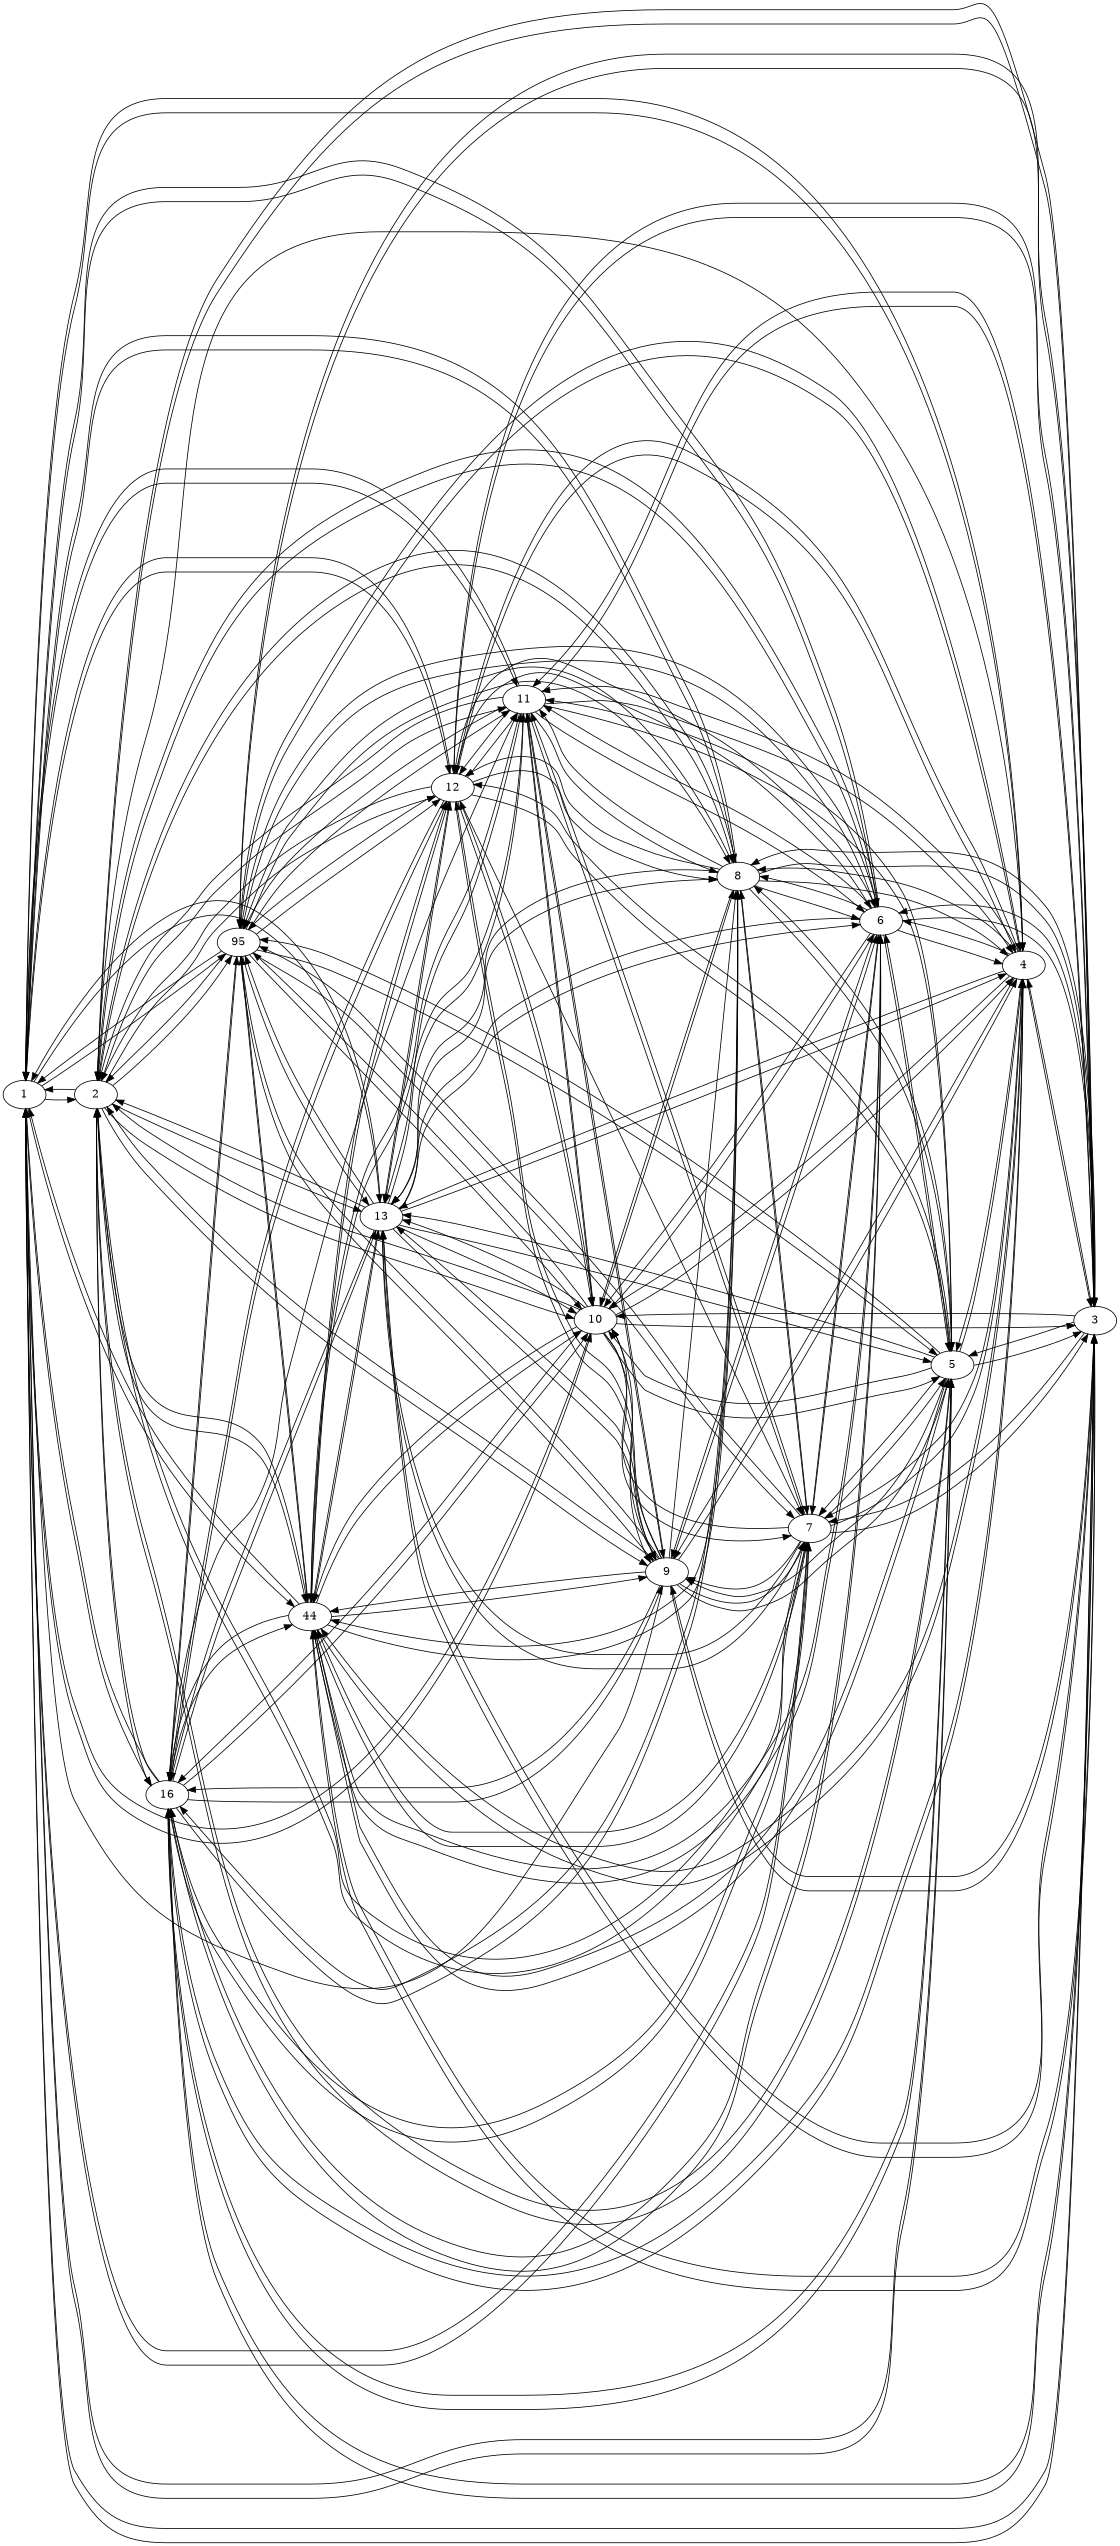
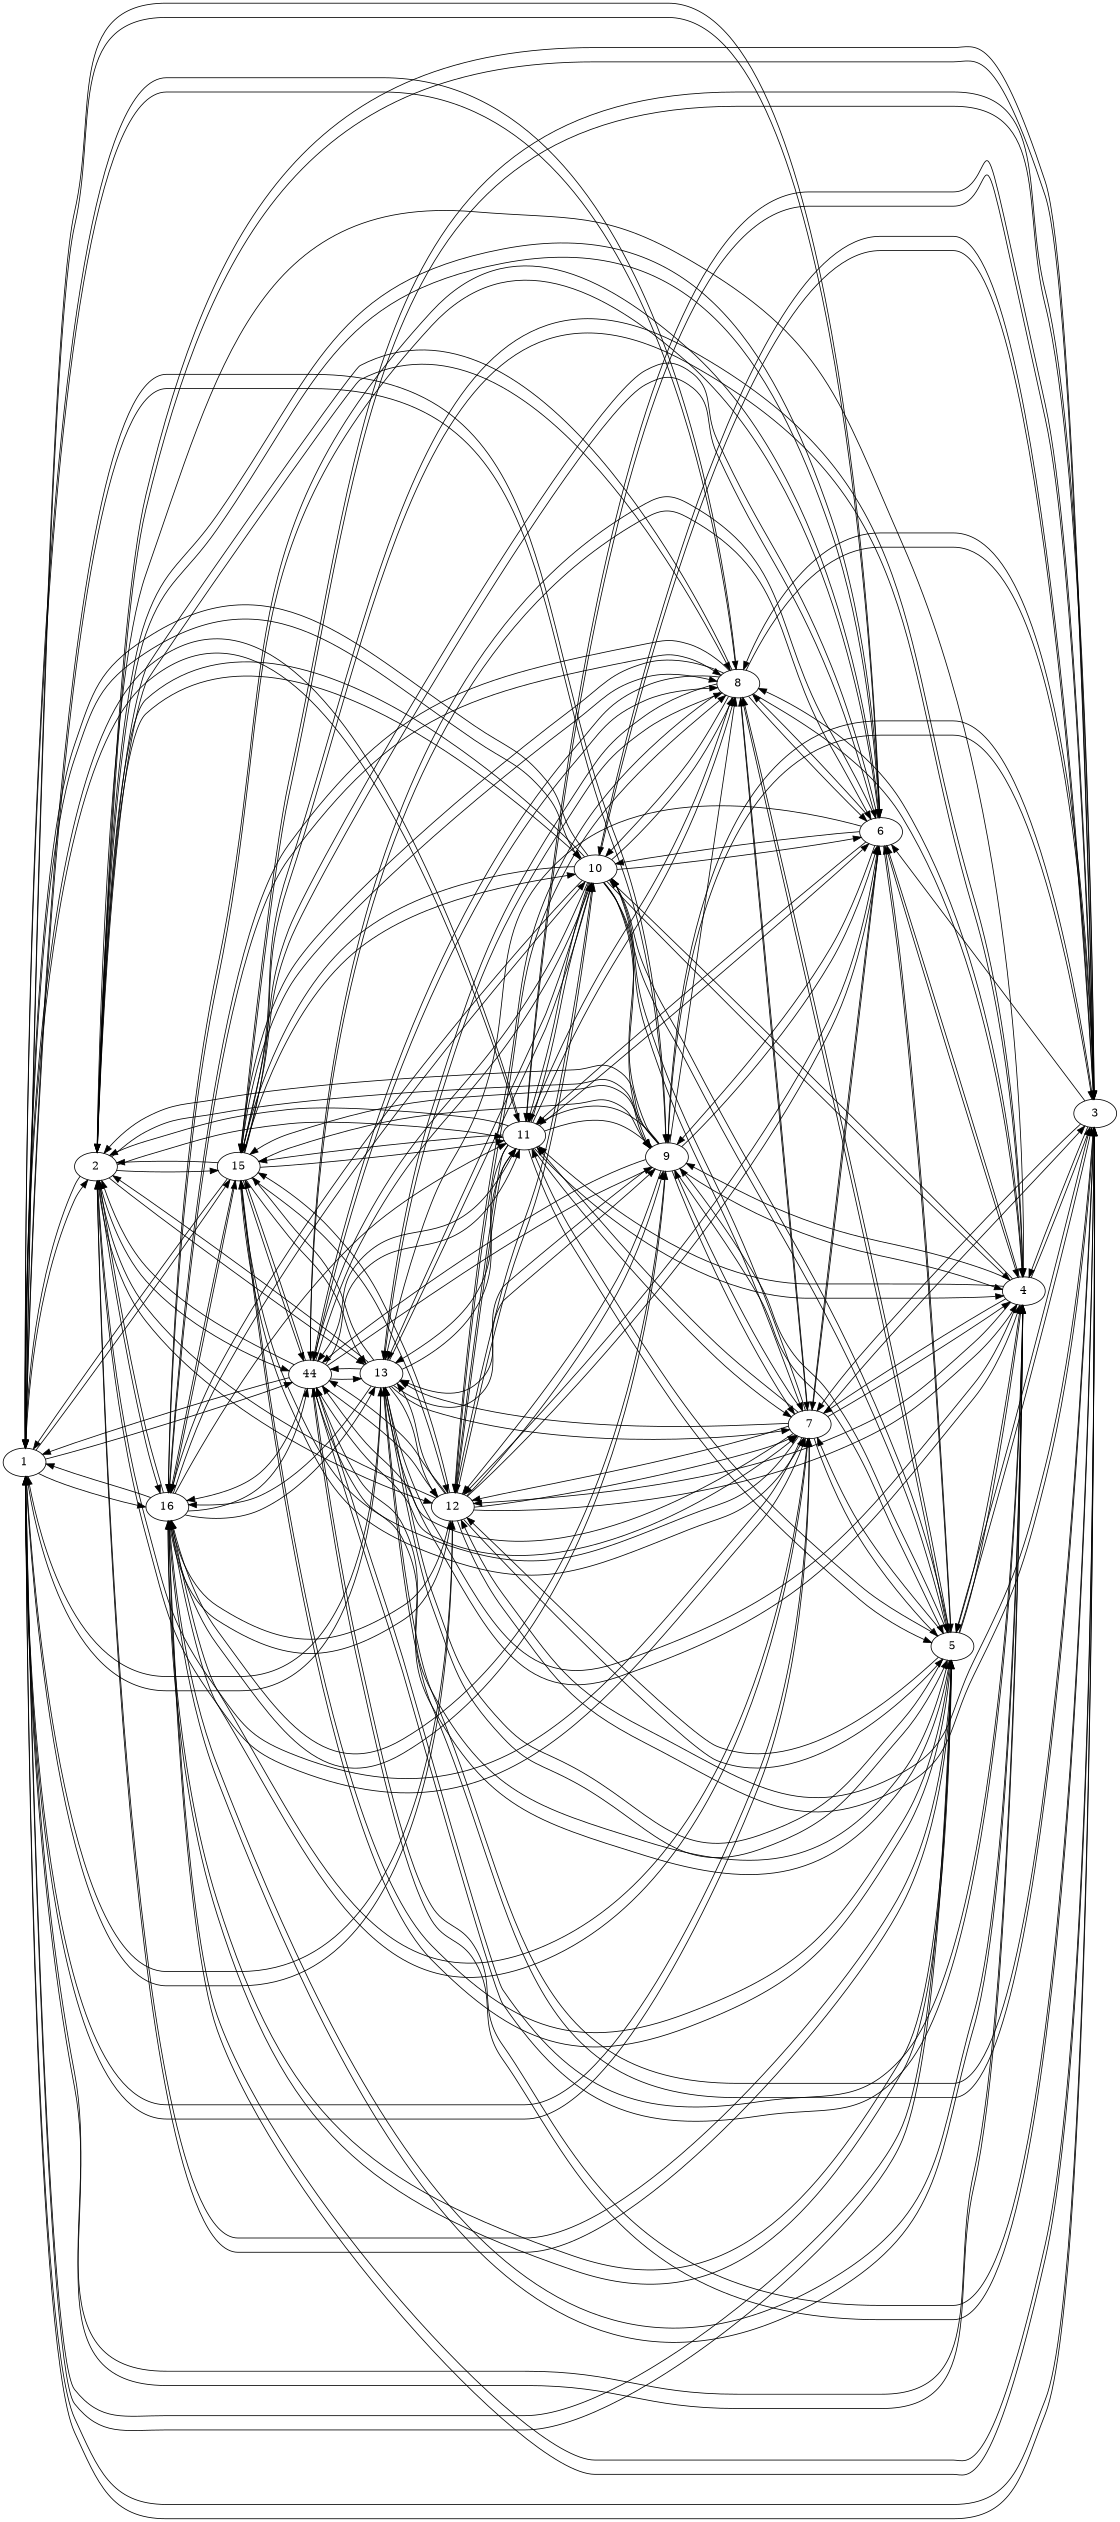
edge "1" -> "9": added
node "95": label "95" -> "15"
edge "6" -> "3": removed
edge "13" -> "6": removed
edge "7" -> "12": added
